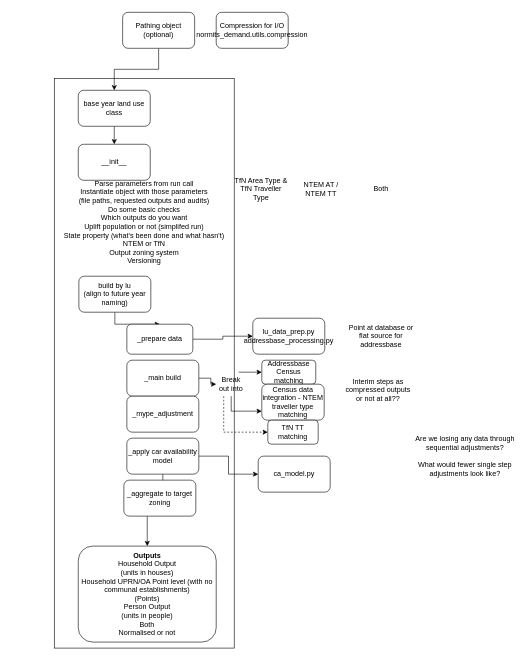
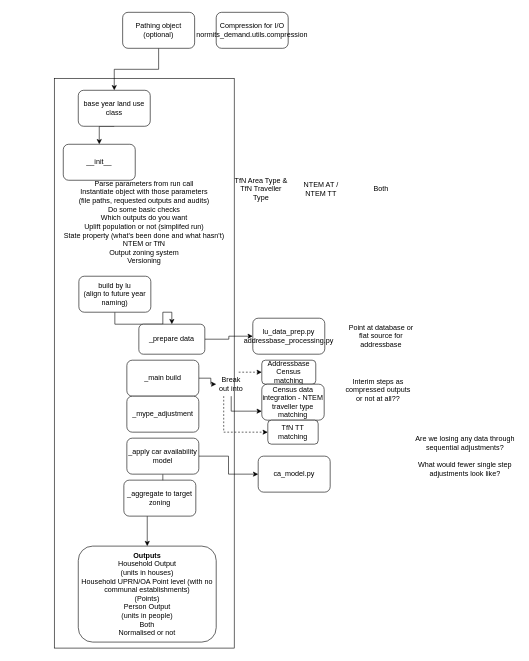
node "__init__": moved (114, 162) -> (99, 162)
node "_prepare data": moved (160, 339) -> (172, 339)
edge "Break out into" -> "Addressbase Census matching": style solid -> dashed
